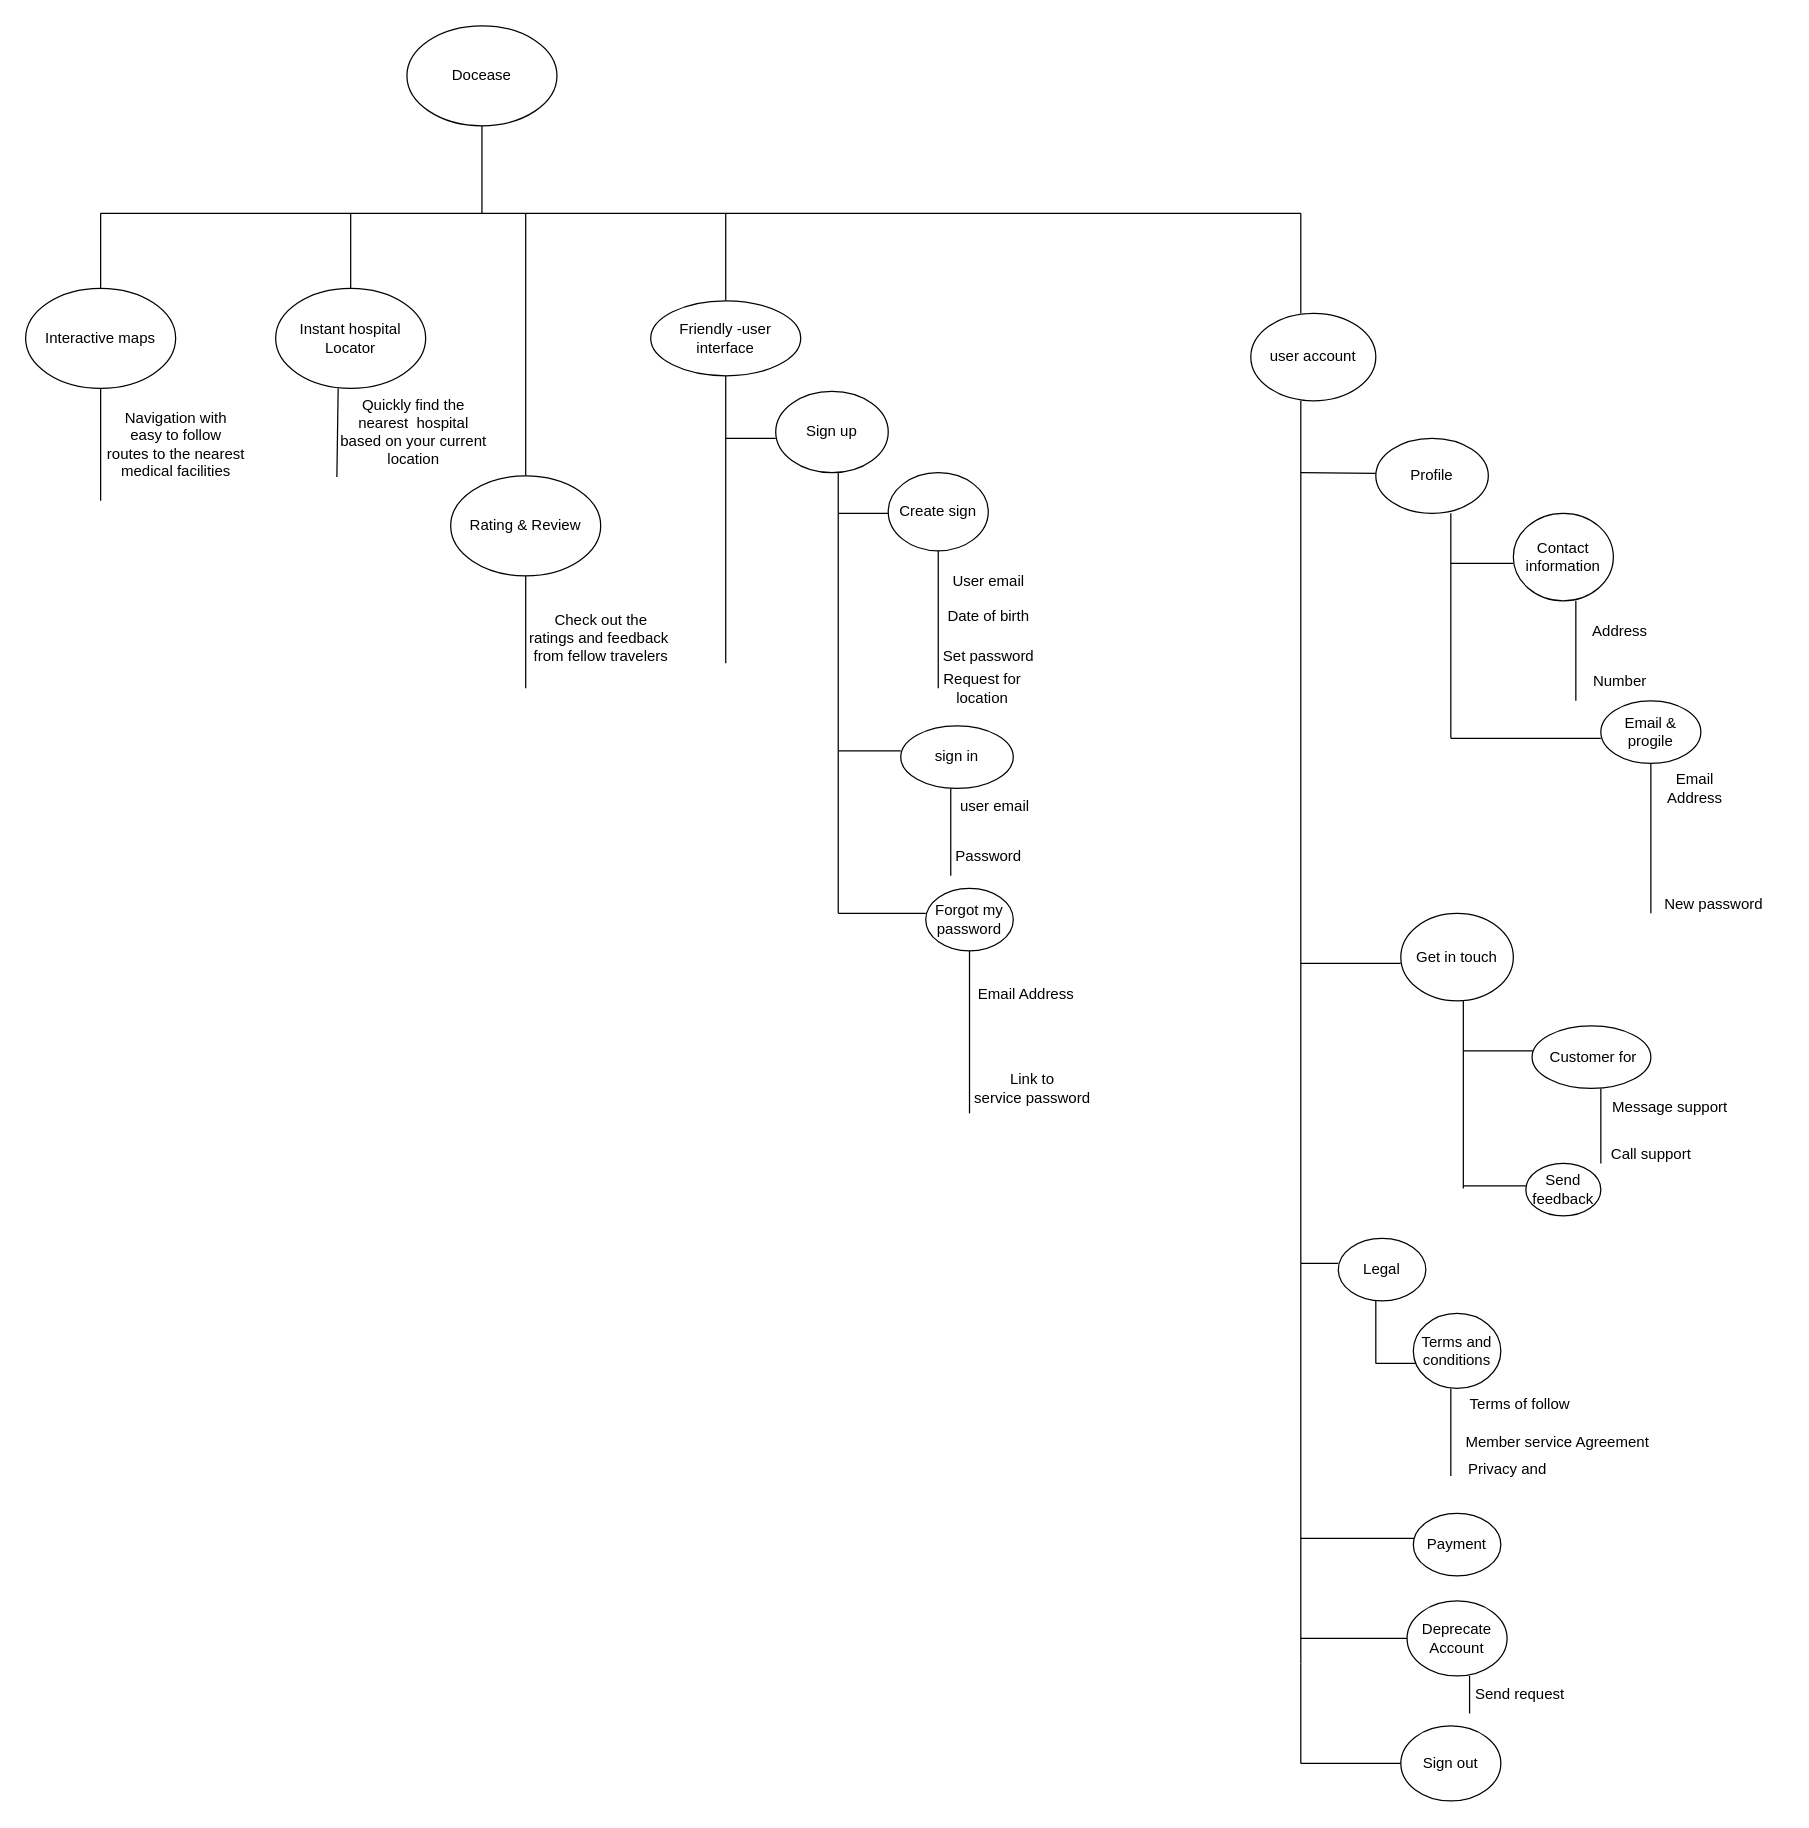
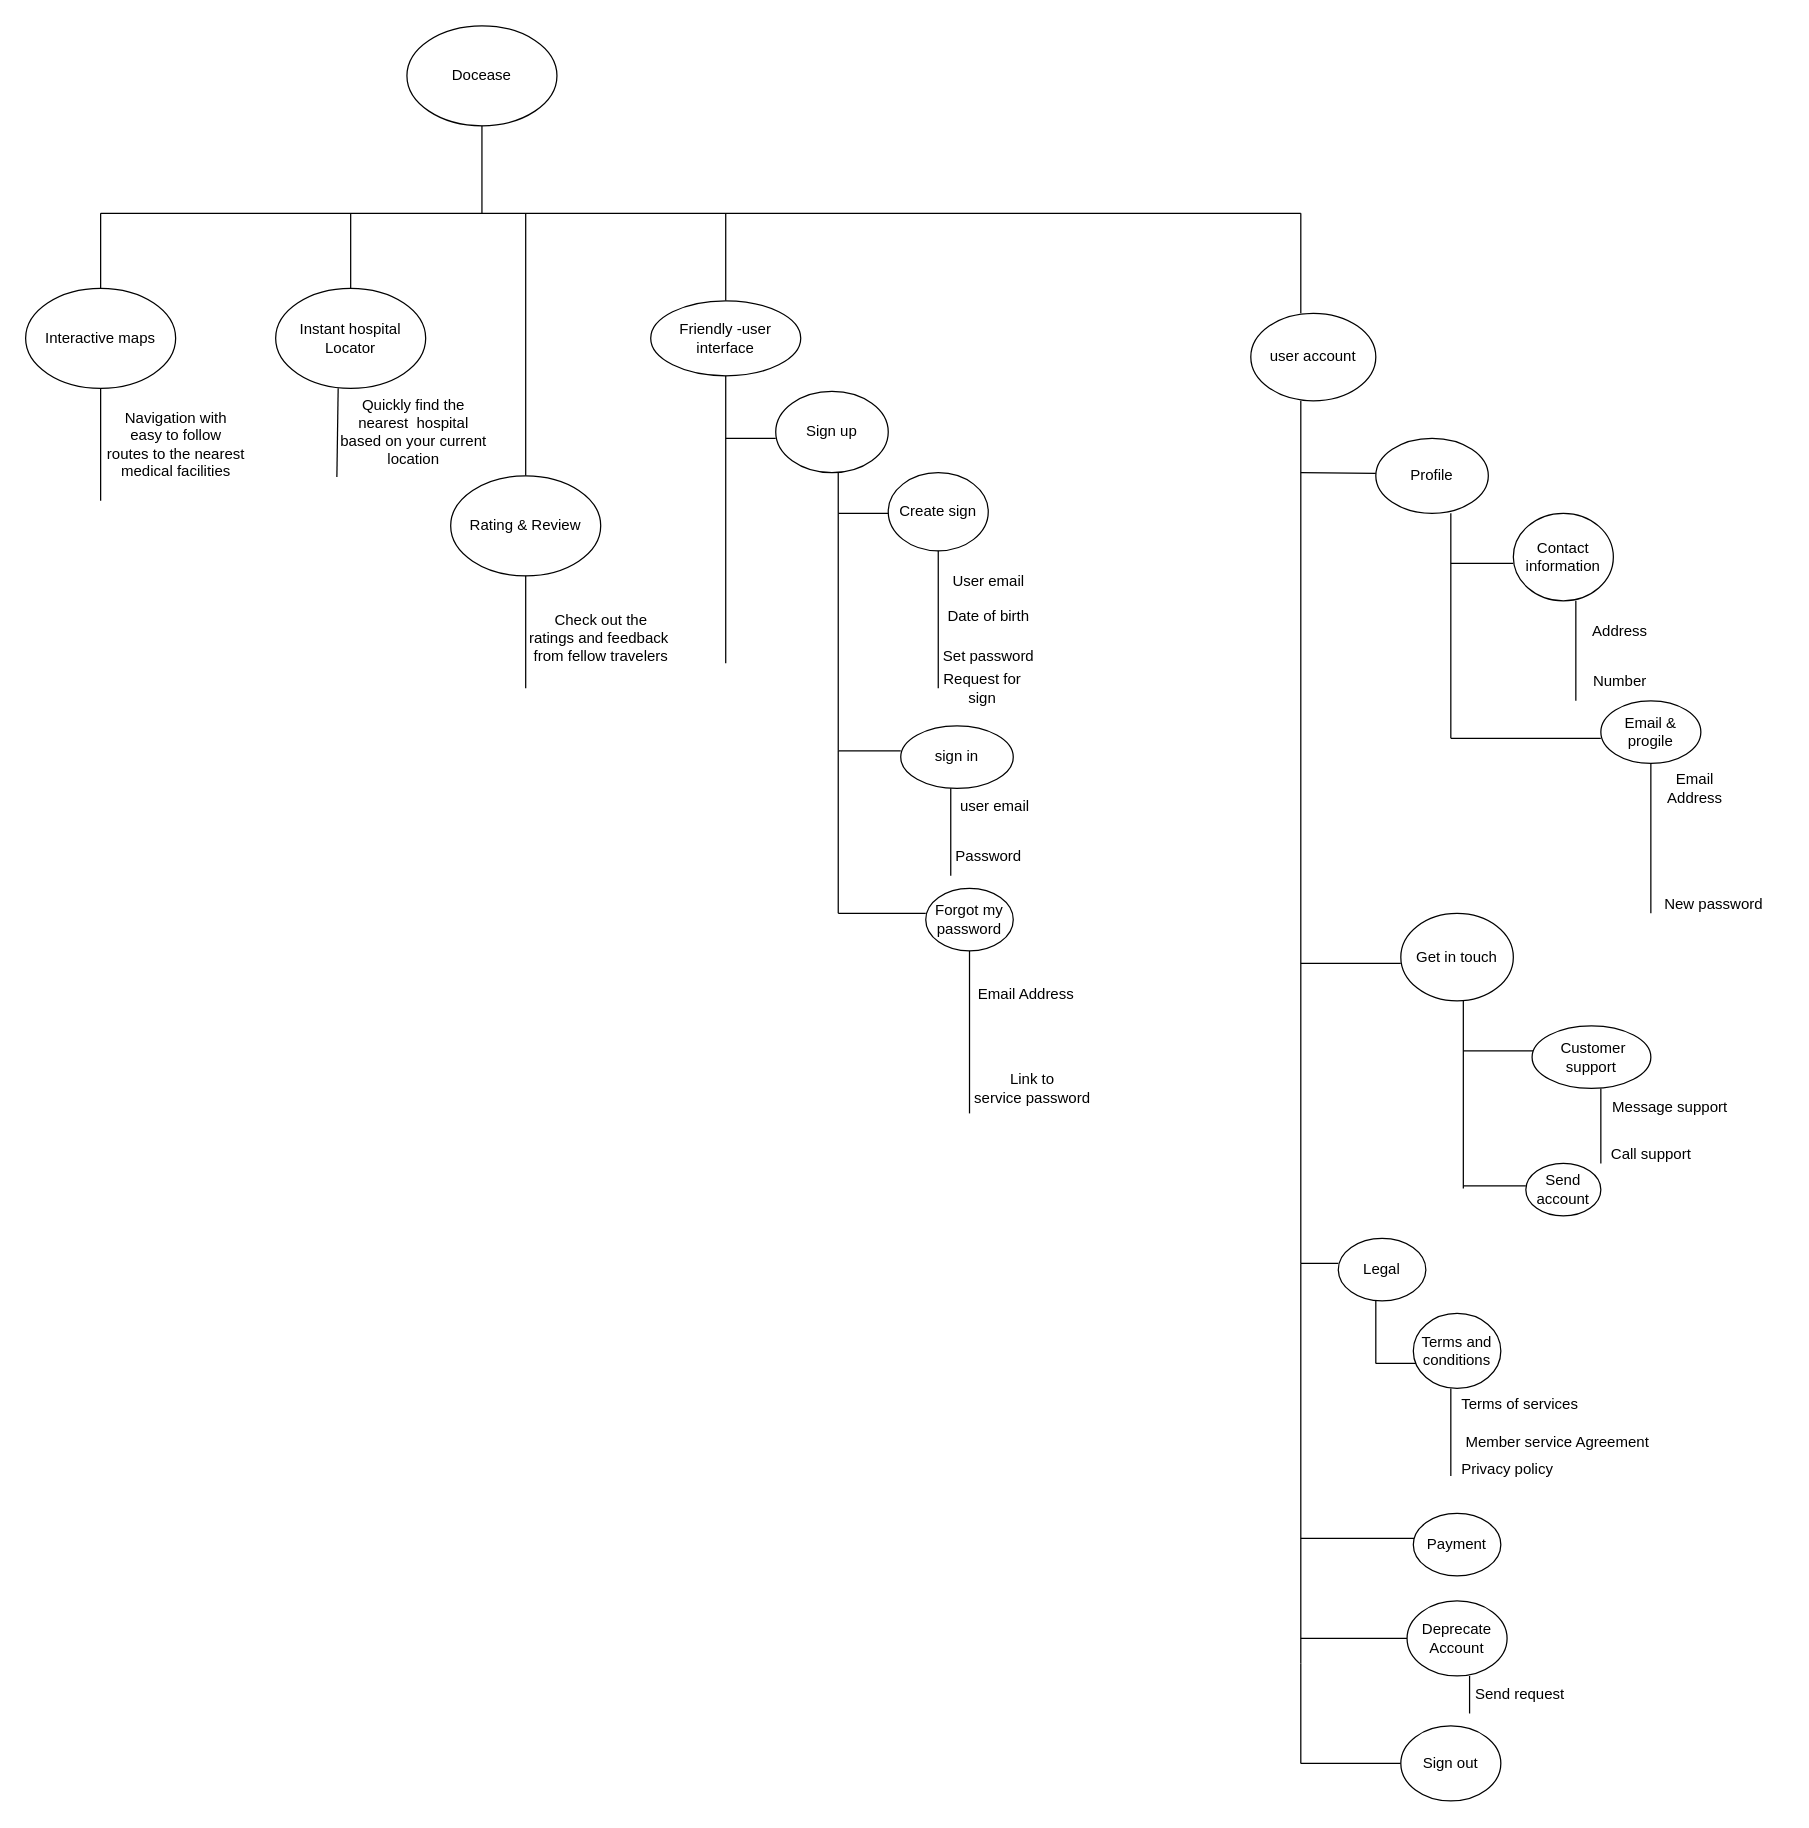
node "Request for location": label "Request for location" -> "Request for sign"
node "Customer for": label "Customer for" -> "Customer support"
node "Send feedback": label "Send feedback" -> "Send account"
node "Terms of follow": label "Terms of follow" -> "Terms of services"
node "Privacy and": label "Privacy and" -> "Privacy policy"
